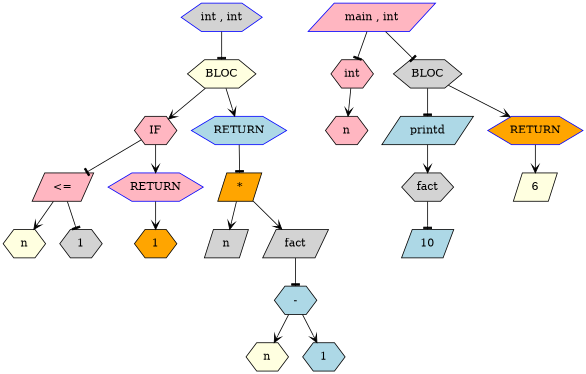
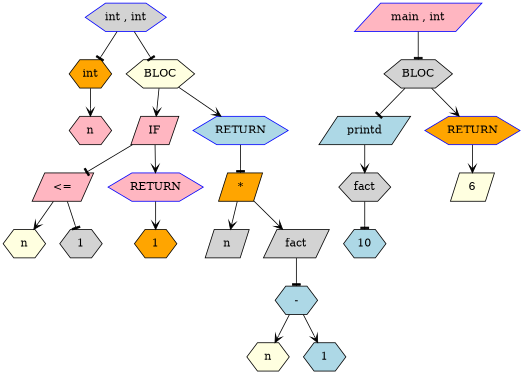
edge "main , int" -> "int": now "int , int" -> "int"
node "int": fillcolor lightpink -> orange
node "IF": shape hexagon -> parallelogram
node "10": shape parallelogram -> hexagon
